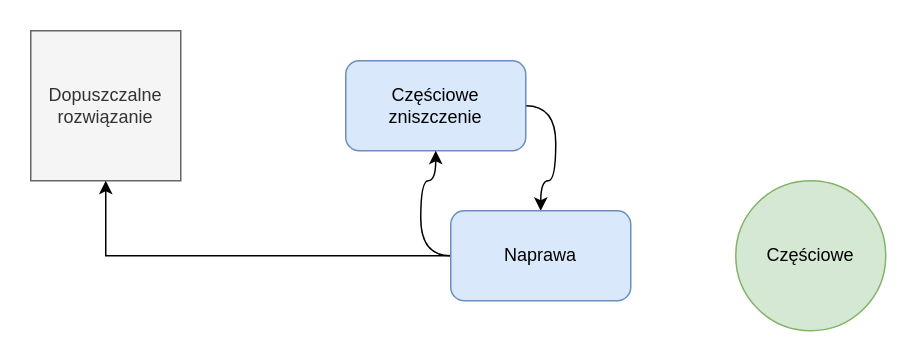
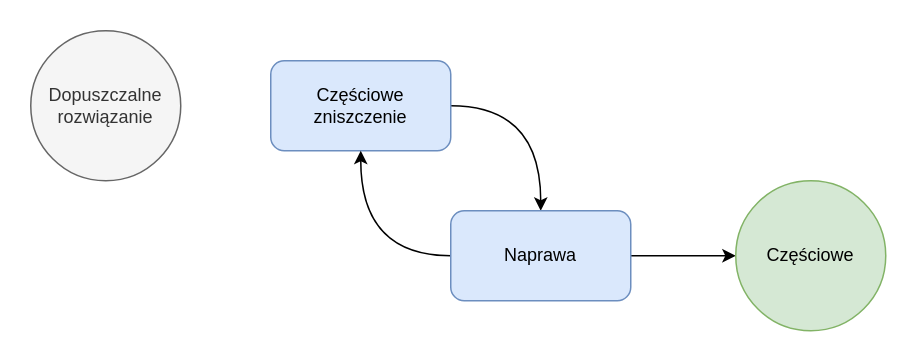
node "Dopuszczalne rozwiązanie": shape rectangle -> ellipse
node "Częściowe zniszczenie": moved (436, 106) -> (361, 106)
edge "Naprawa" -> "Dopuszczalne rozwiązanie": now "Naprawa" -> "Częściowe"
